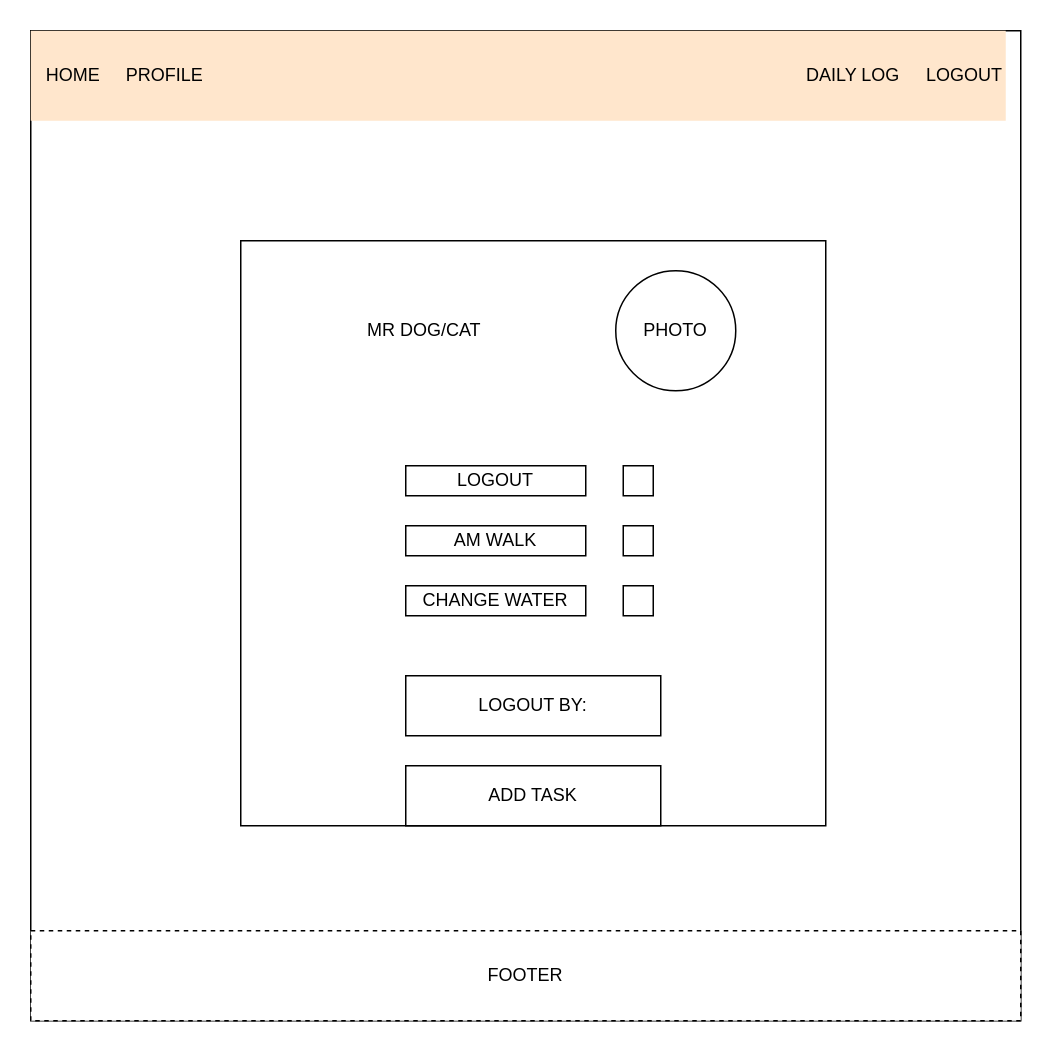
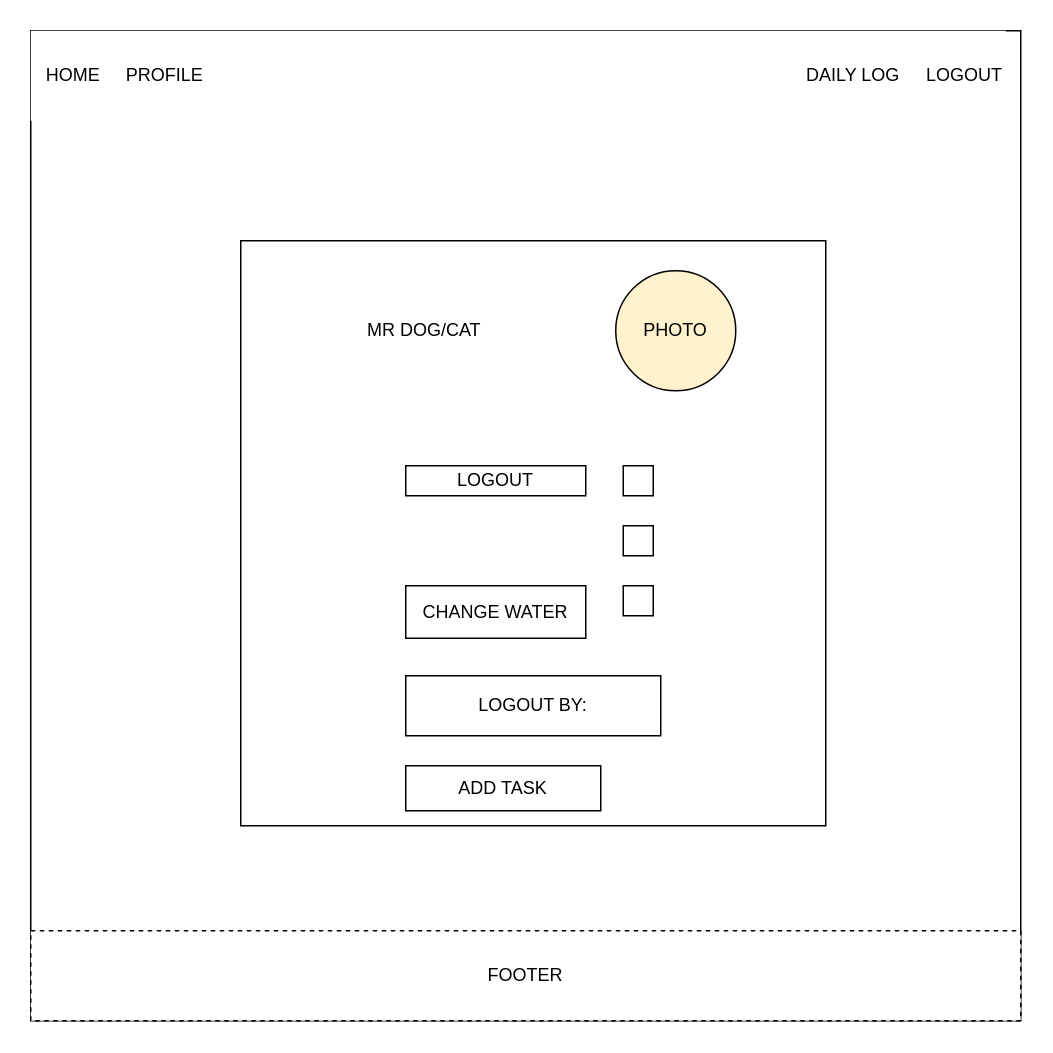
node "HOME PROFILE DAILY LOG LOGOUT": fillcolor #ffe6cc -> #ffffff
node "PHOTO": fillcolor #ffffff -> #fff2cc
node "AM WALK": removed
node "CHANGE WATER": size 180x30 -> 180x53
node "ADD TASK": size 255x60 -> 195x45
